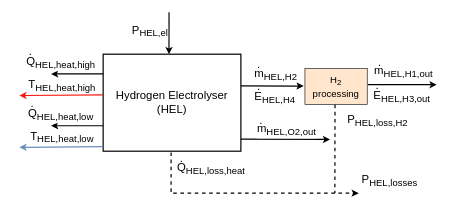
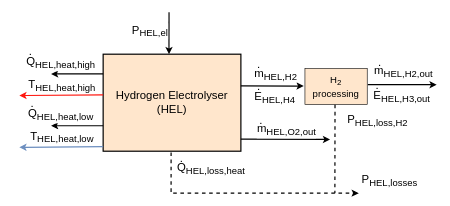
node "mHEL,H1,out": label "mHEL,H1,out" -> "mHEL,H2,out"
node "Hydrogen Electrolyser (HEL)": fillcolor #ffffff -> #ffe6cc
